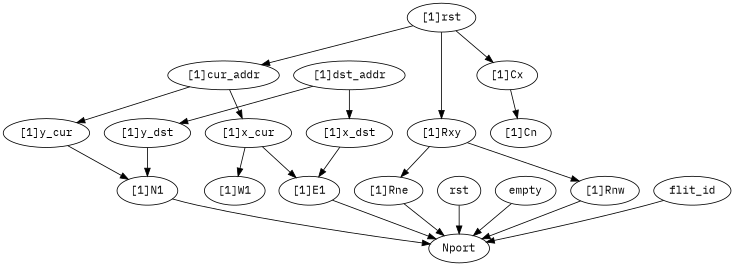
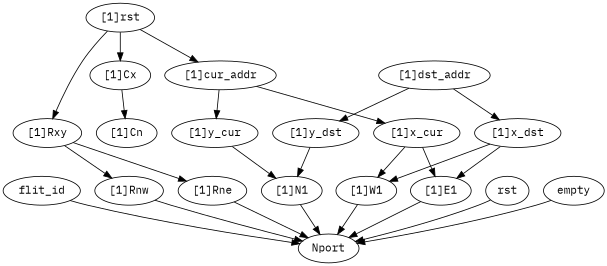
edge "[1]x_dst" -> "[1]W1": added
edge "[1]W1" -> "Nport": added
